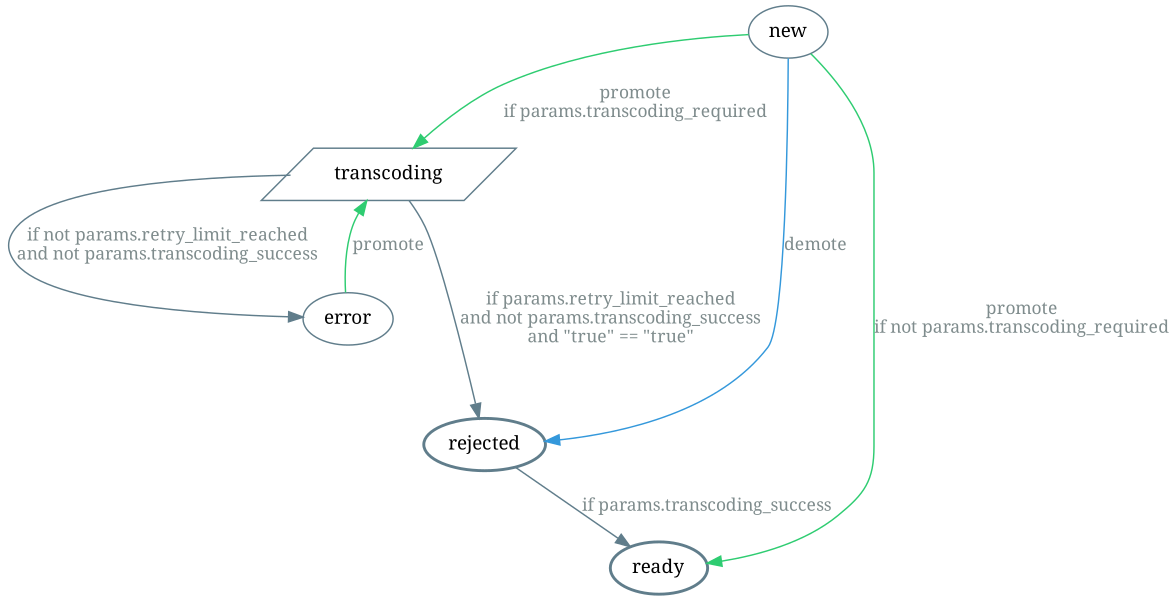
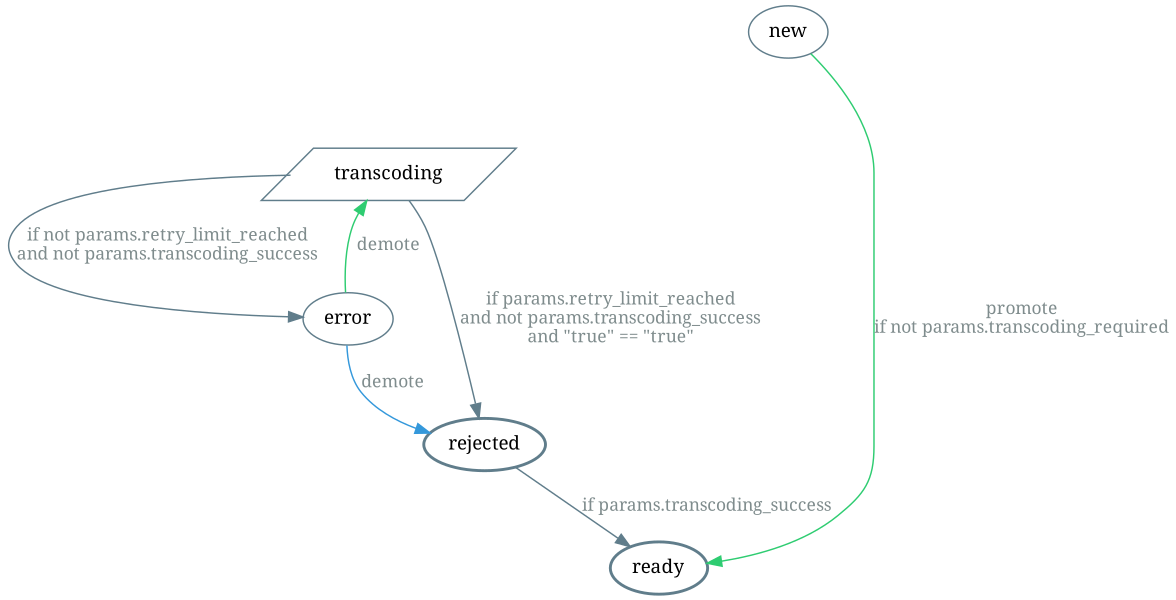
edge "new" -> "transcoding": removed, label "promote if params.transcoding_required"
edge "error" -> "transcoding": label "promote" -> "demote"
edge "new" -> "rejected": now "error" -> "rejected"
